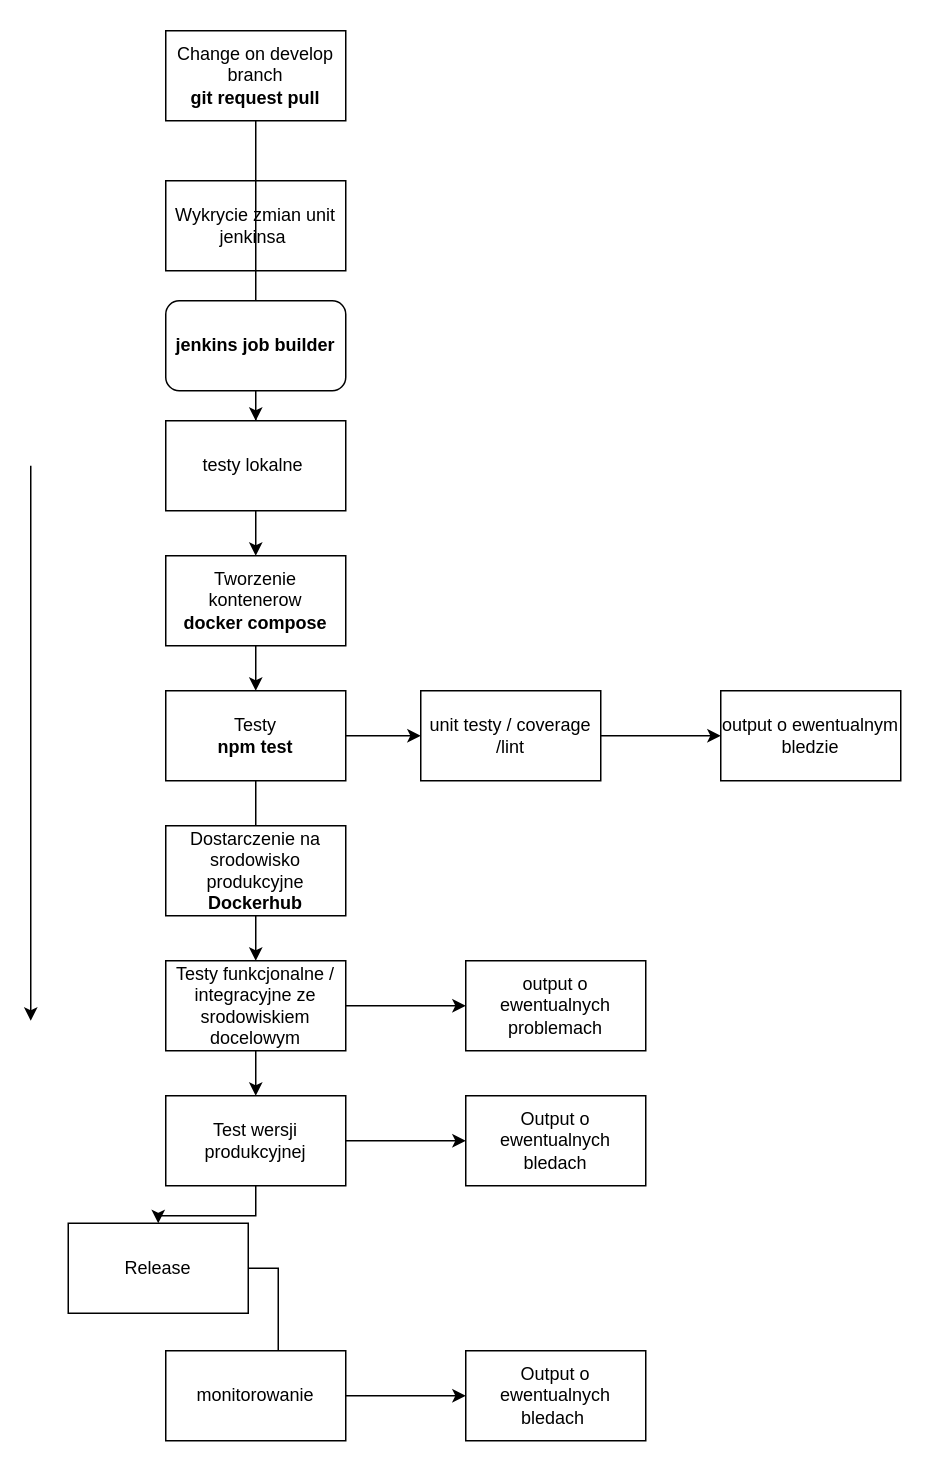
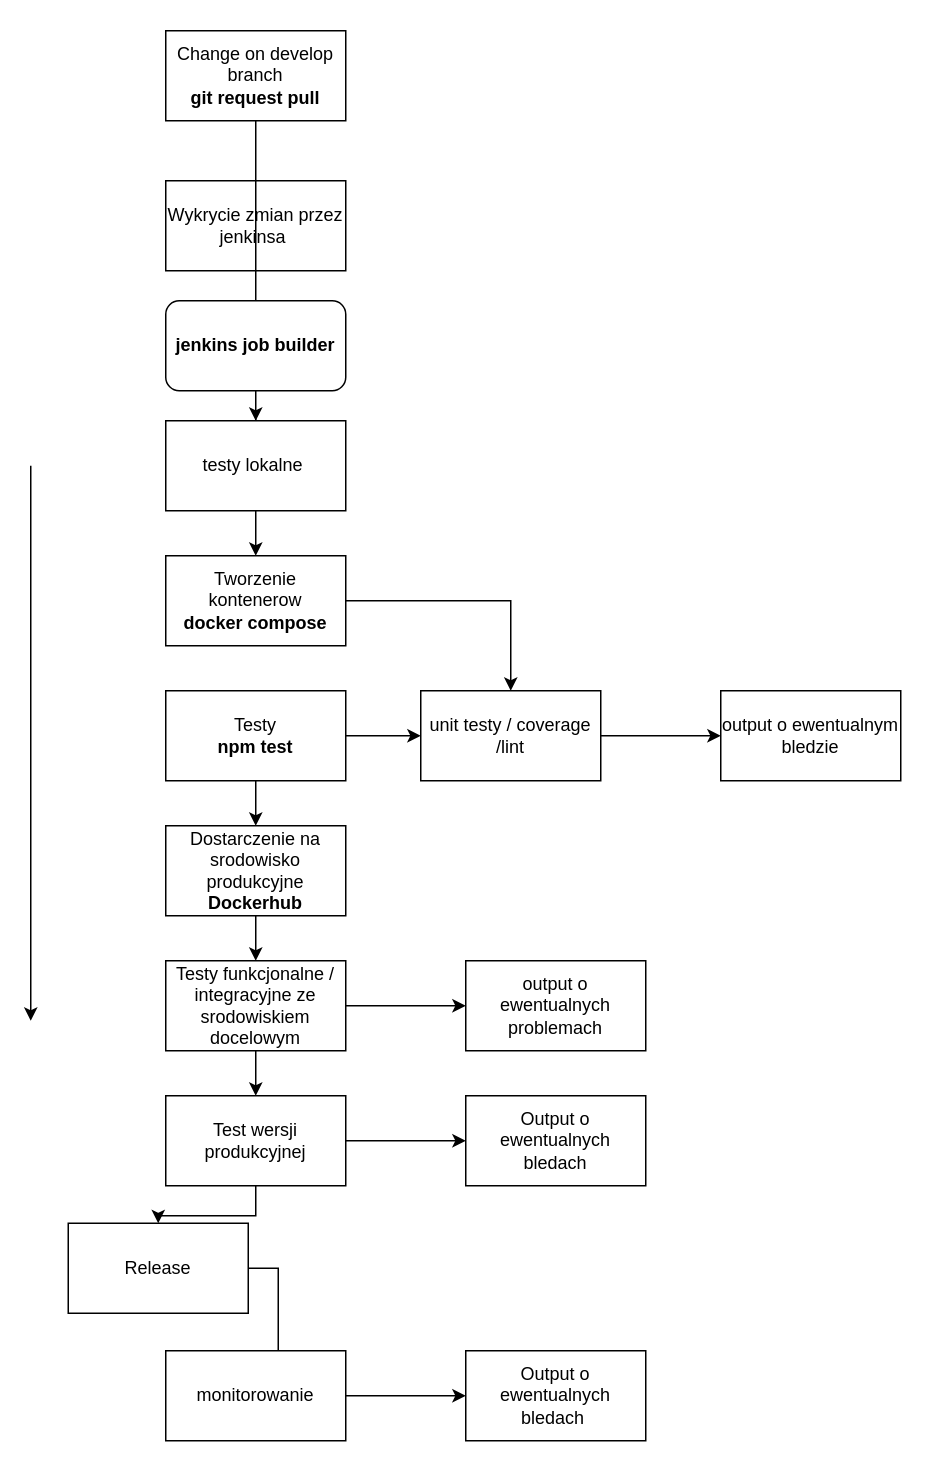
node "Wykrycie zmian unit jenkinsa": label "Wykrycie zmian unit jenkinsa" -> "Wykrycie zmian przez jenkinsa"
edge "Tworzenie kontenerow docker compose" -> "Testy npm test": now "Tworzenie kontenerow docker compose" -> "unit testy / coverage /lint"
edge "Testy npm test" -- "Dostarczenie na srodowisko produkcyjne Dockerhub": arrowhead none -> classic
